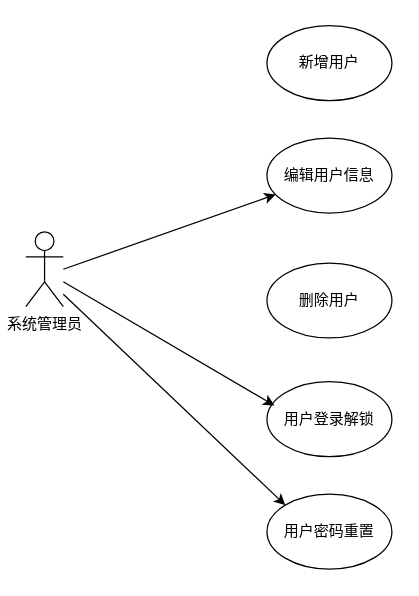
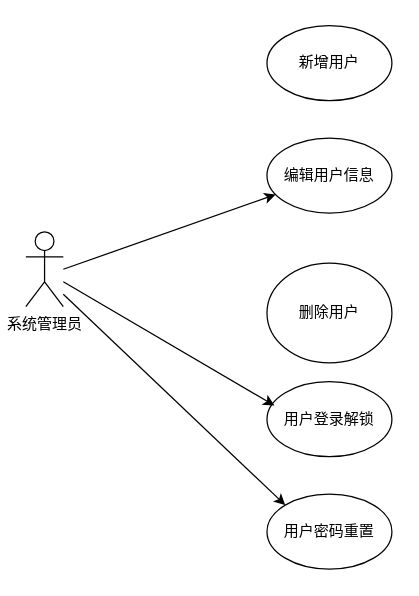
node "删除用户": size 125x75 -> 125x100
